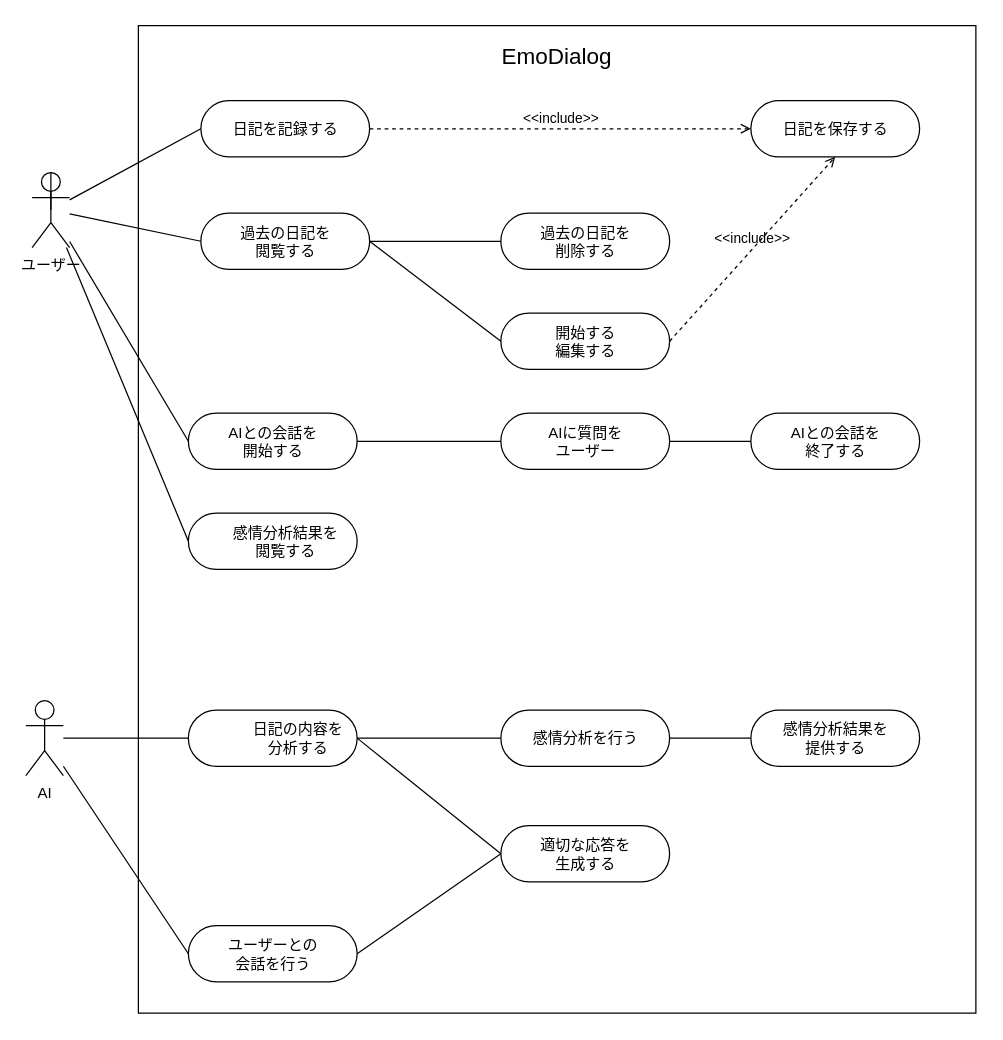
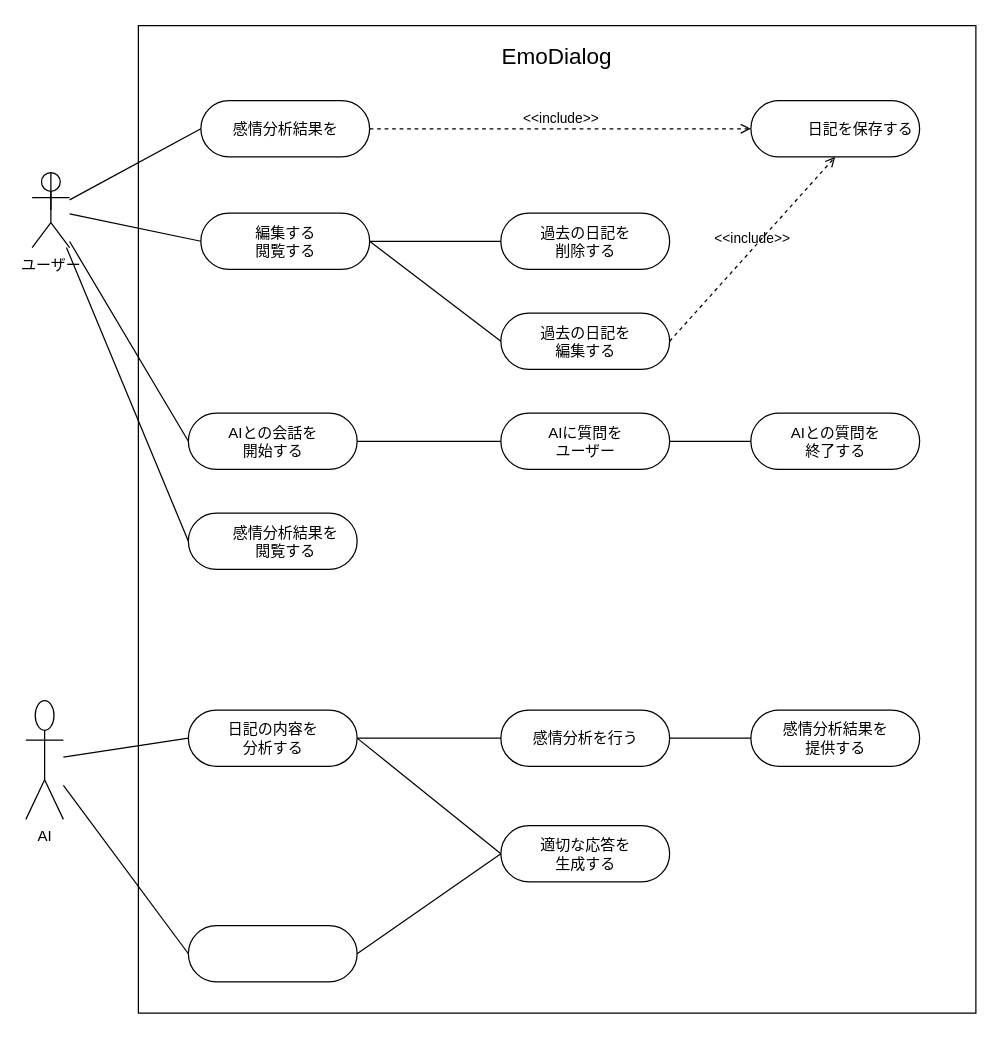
node "日記を記録する": label "日記を記録する" -> "感情分析結果を"
node "日記を保存する": moved (835, 129) -> (860, 129)
node "過去の日記を 閲覧する": label "過去の日記を 閲覧する" -> "編集する 閲覧する"
node "開始する 編集する": label "開始する 編集する" -> "過去の日記を 編集する"
node "AIとの会話を 終了する": label "AIとの会話を 終了する" -> "AIとの質問を 終了する"
node "AI": size 38x75 -> 38x119
node "日記の内容を 分析する": moved (298, 738) -> (273, 738)
node "ユーザーとの 会話を行う": removed
